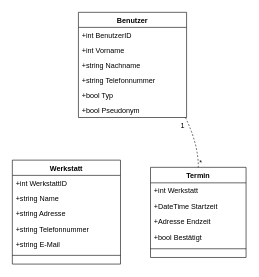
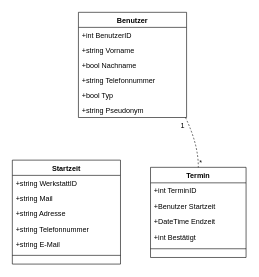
node "+int Vorname": label "+int Vorname" -> "+string Vorname"
node "+string Nachname": label "+string Nachname" -> "+bool Nachname"
node "+bool Pseudonym": label "+bool Pseudonym" -> "+string Pseudonym"
node "Werkstatt": label "Werkstatt" -> "Startzeit"
node "+int WerkstattID": label "+int WerkstattID" -> "+string WerkstattID"
node "+int Werkstatt": label "+int Werkstatt" -> "+int TerminID"
node "+string Name": label "+string Name" -> "+string Mail"
node "+DateTime Startzeit": label "+DateTime Startzeit" -> "+Benutzer Startzeit"
node "+Adresse Endzeit": label "+Adresse Endzeit" -> "+DateTime Endzeit"
node "+bool Bestätigt": label "+bool Bestätigt" -> "+int Bestätigt"
